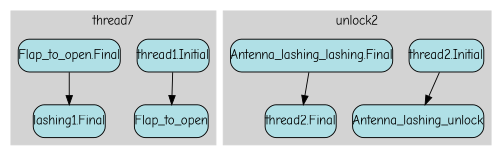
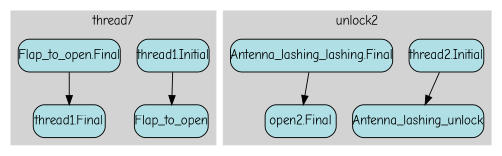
node "lashing1.Final": label "lashing1.Final" -> "thread1.Final"
node "thread2.Final": label "thread2.Final" -> "open2.Final"
